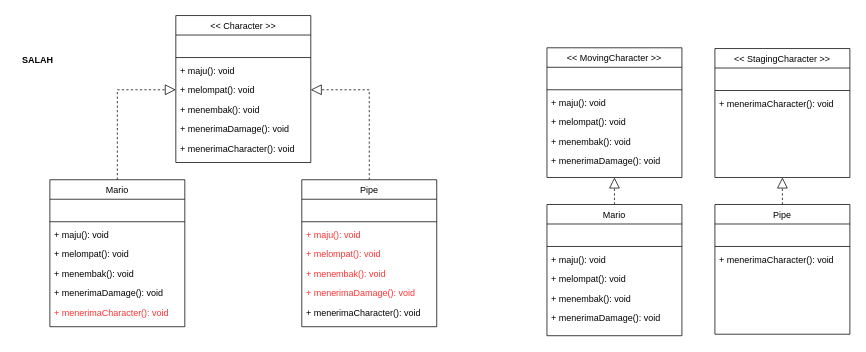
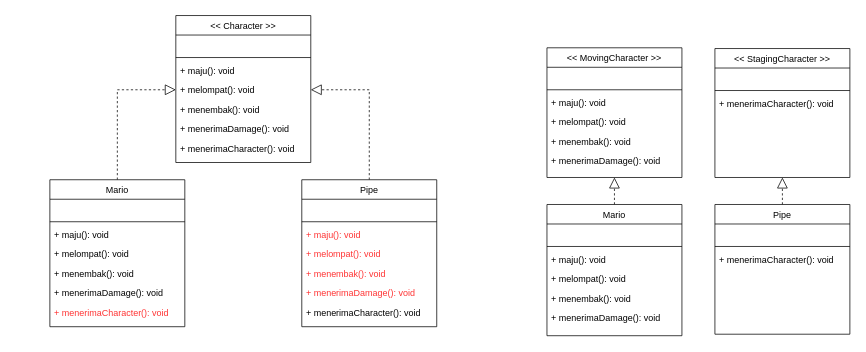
node "SALAH": removed
